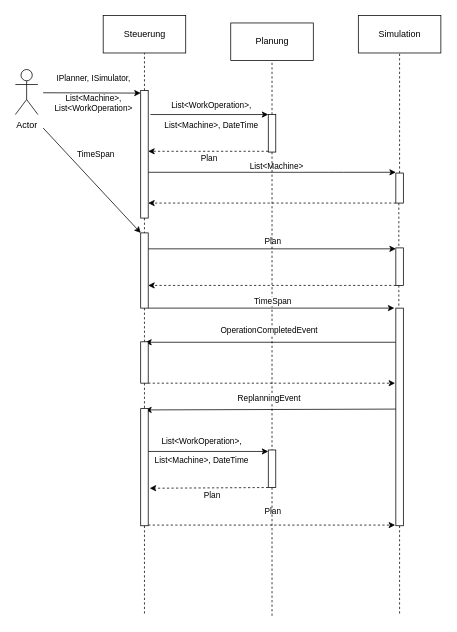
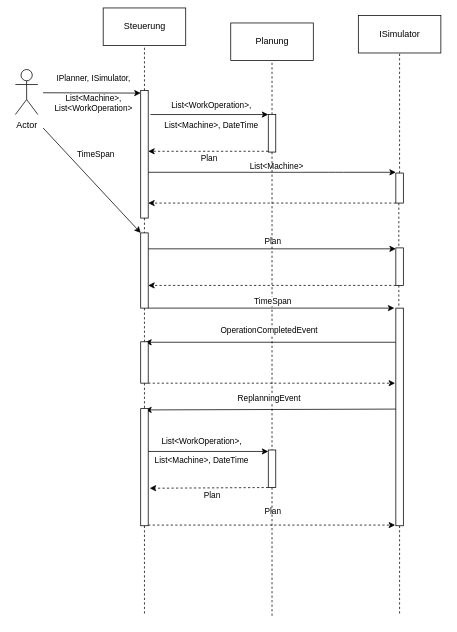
node "Steuerung": moved (144, 34) -> (144, 27)
node "Simulation": label "Simulation" -> "ISimulator"
